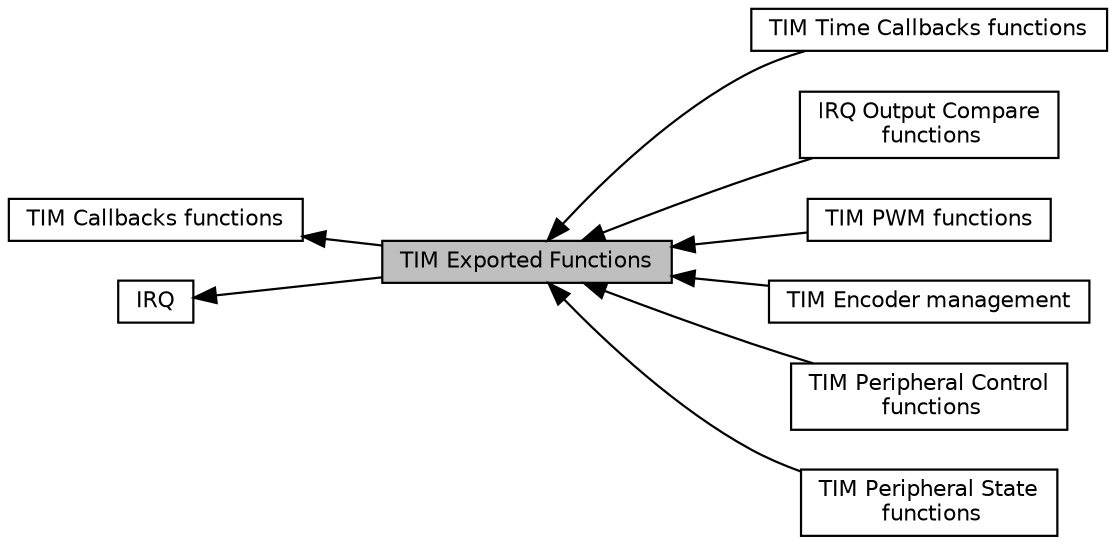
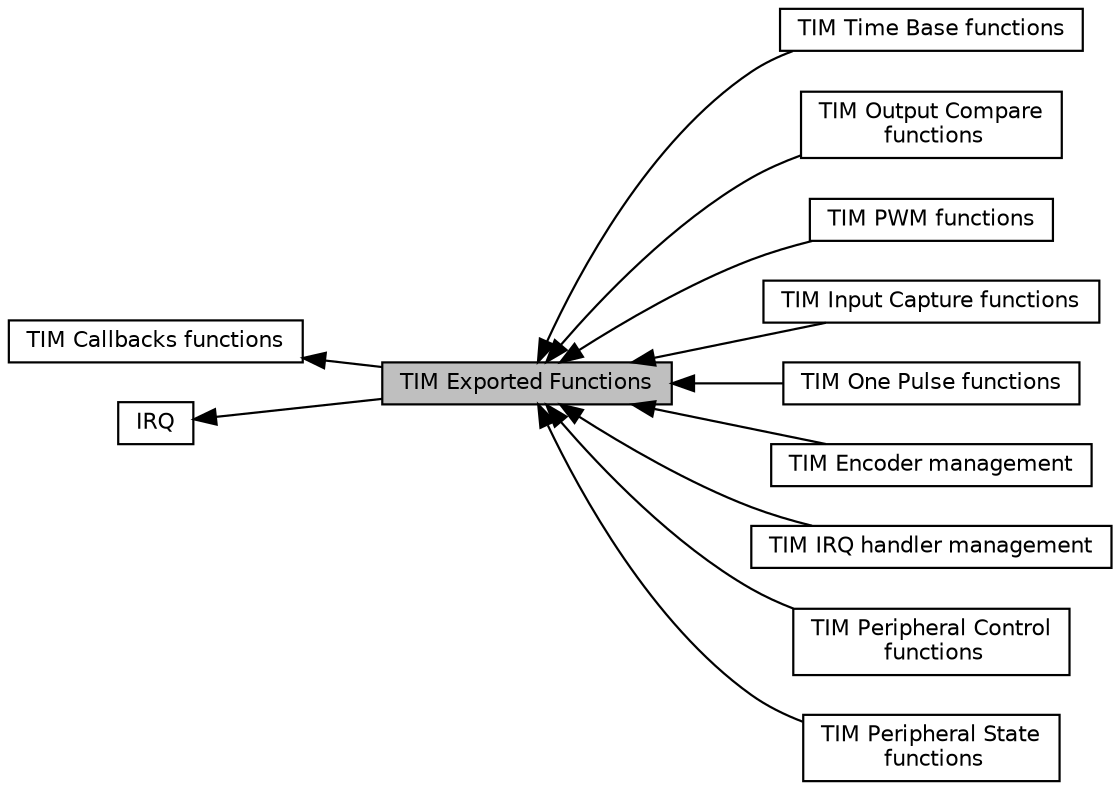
node "TIM Time Callbacks functions": label "TIM Time Callbacks functions" -> "TIM Time Base functions"
node "IRQ Output Compare functions": label "IRQ Output Compare functions" -> "TIM Output Compare functions"
node "TIM Input Capture functions": added
node "TIM One Pulse functions": added
node "TIM IRQ handler management": added
